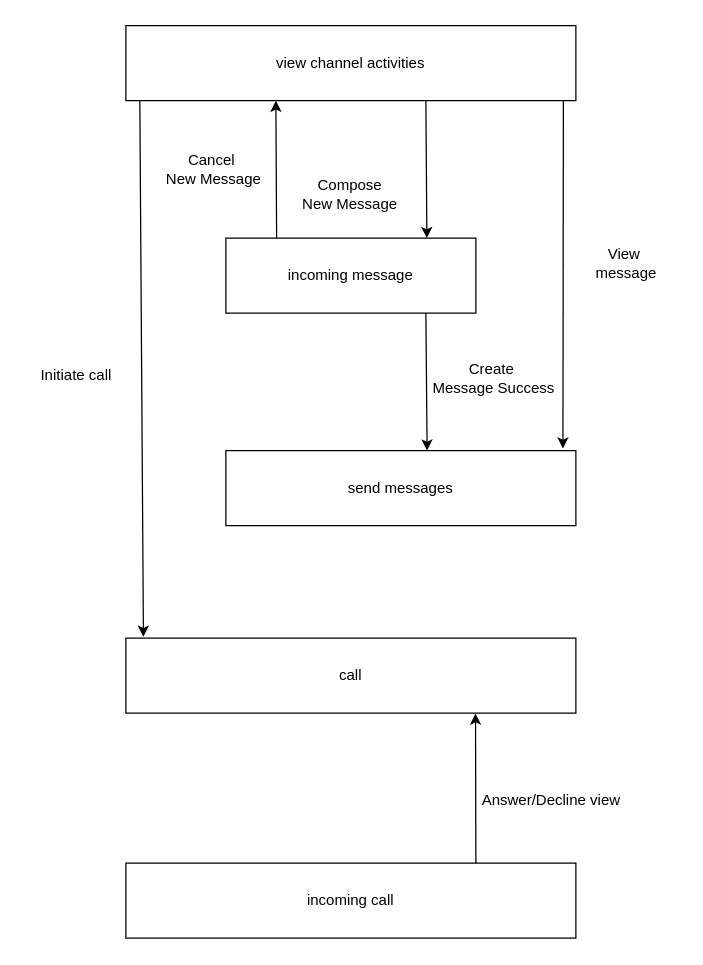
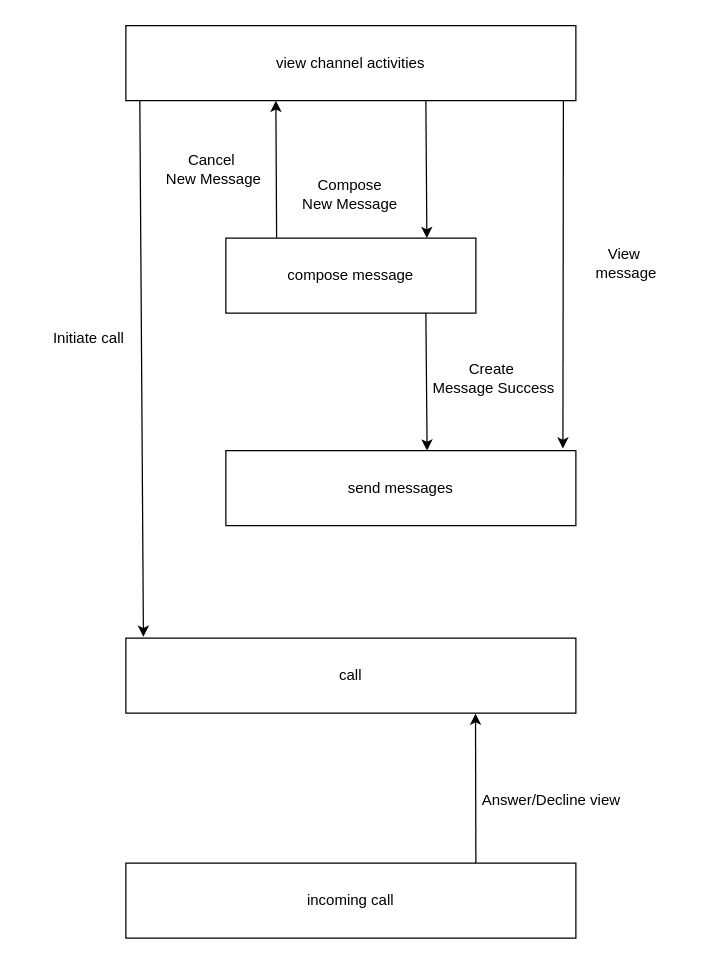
node "incoming message": label "incoming message" -> "compose message"
node "Initiate call": moved (76, 376) -> (88, 338)
